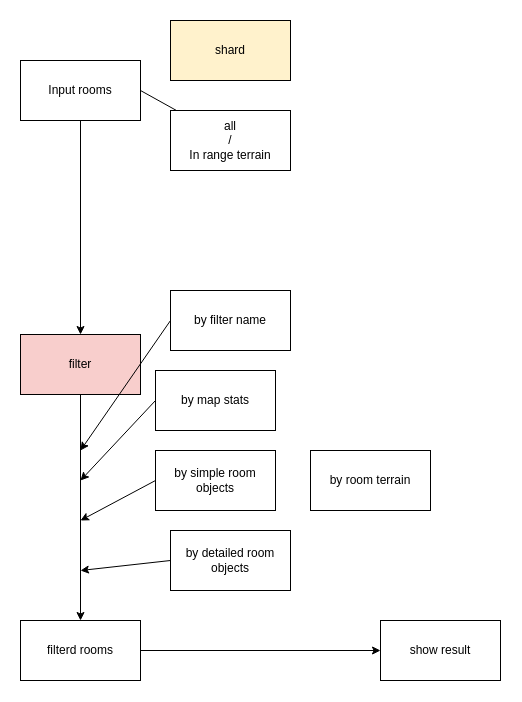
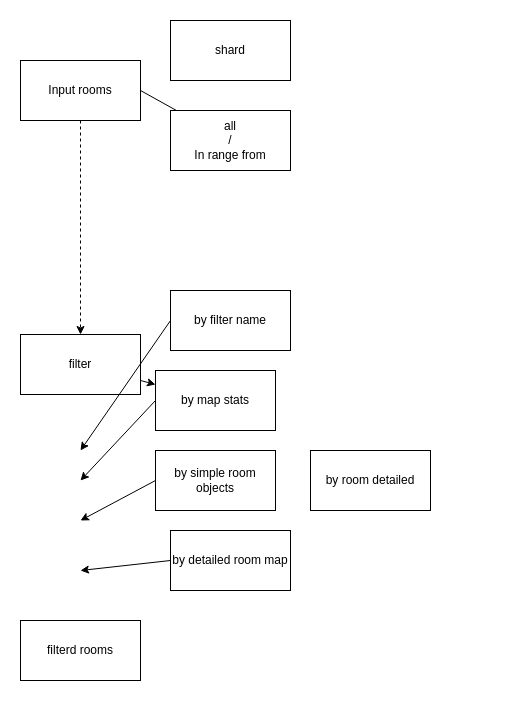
node "shard": fillcolor #fff2cc -> #ffffff
node "all / In range terrain": label "all / In range terrain" -> "all / In range from"
edge "Input rooms" -> "filter": style solid -> dashed
node "filter": fillcolor #f8cecc -> #ffffff
node "by room terrain": label "by room terrain" -> "by room detailed"
edge "filter" -> "filterd rooms": now "filter" -> "by map stats"
node "by detailed room objects": label "by detailed room objects" -> "by detailed room map"
edge "filterd rooms" -> "show result": removed
node "show result": removed
